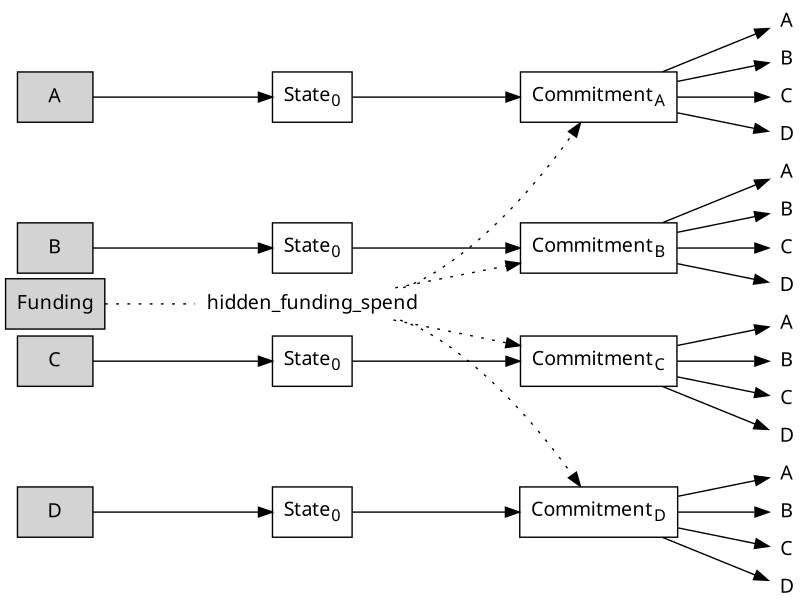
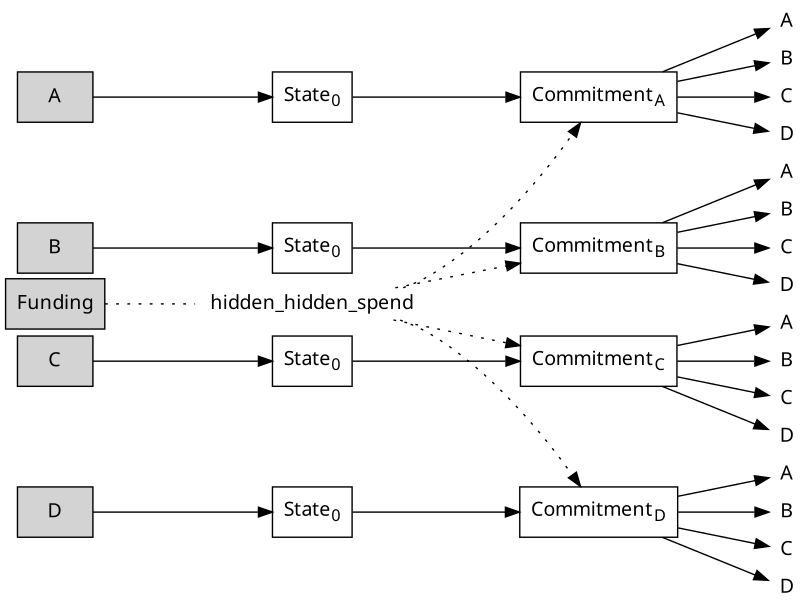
node "hidden_funding_spend": label "hidden_funding_spend" -> "hidden_hidden_spend"
